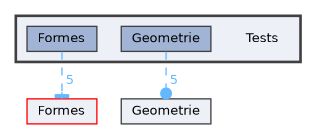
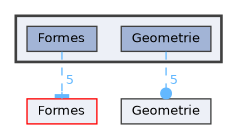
node "Tests": removed
